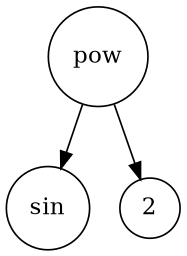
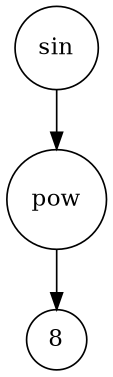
edge "pow" -> "sin": reversed
node "2": label "2" -> "8"
